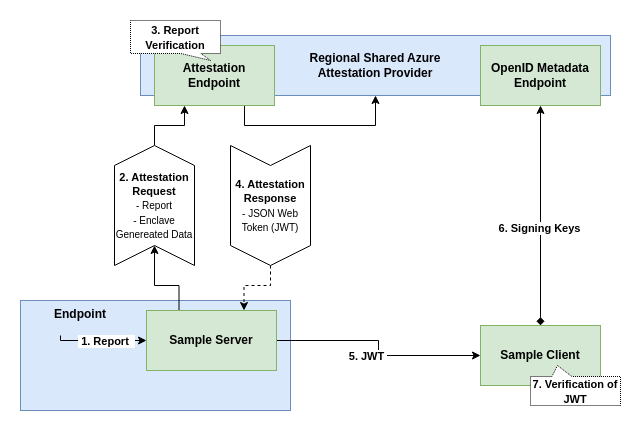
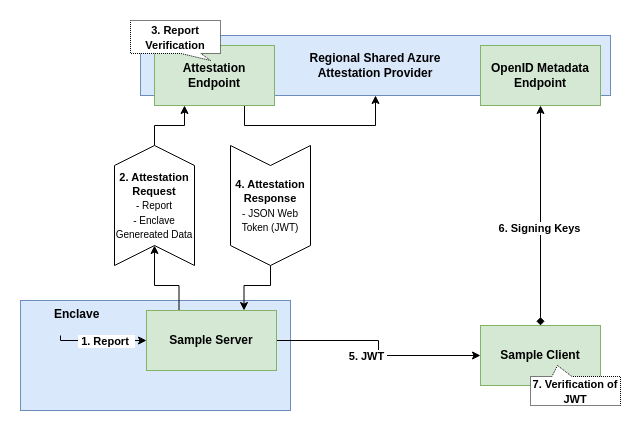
edge "4. Attestation Response - JSON Web Token (JWT)" -> "Sample Server": style dashed -> solid
node "Endpoint": label "Endpoint" -> "Enclave"
